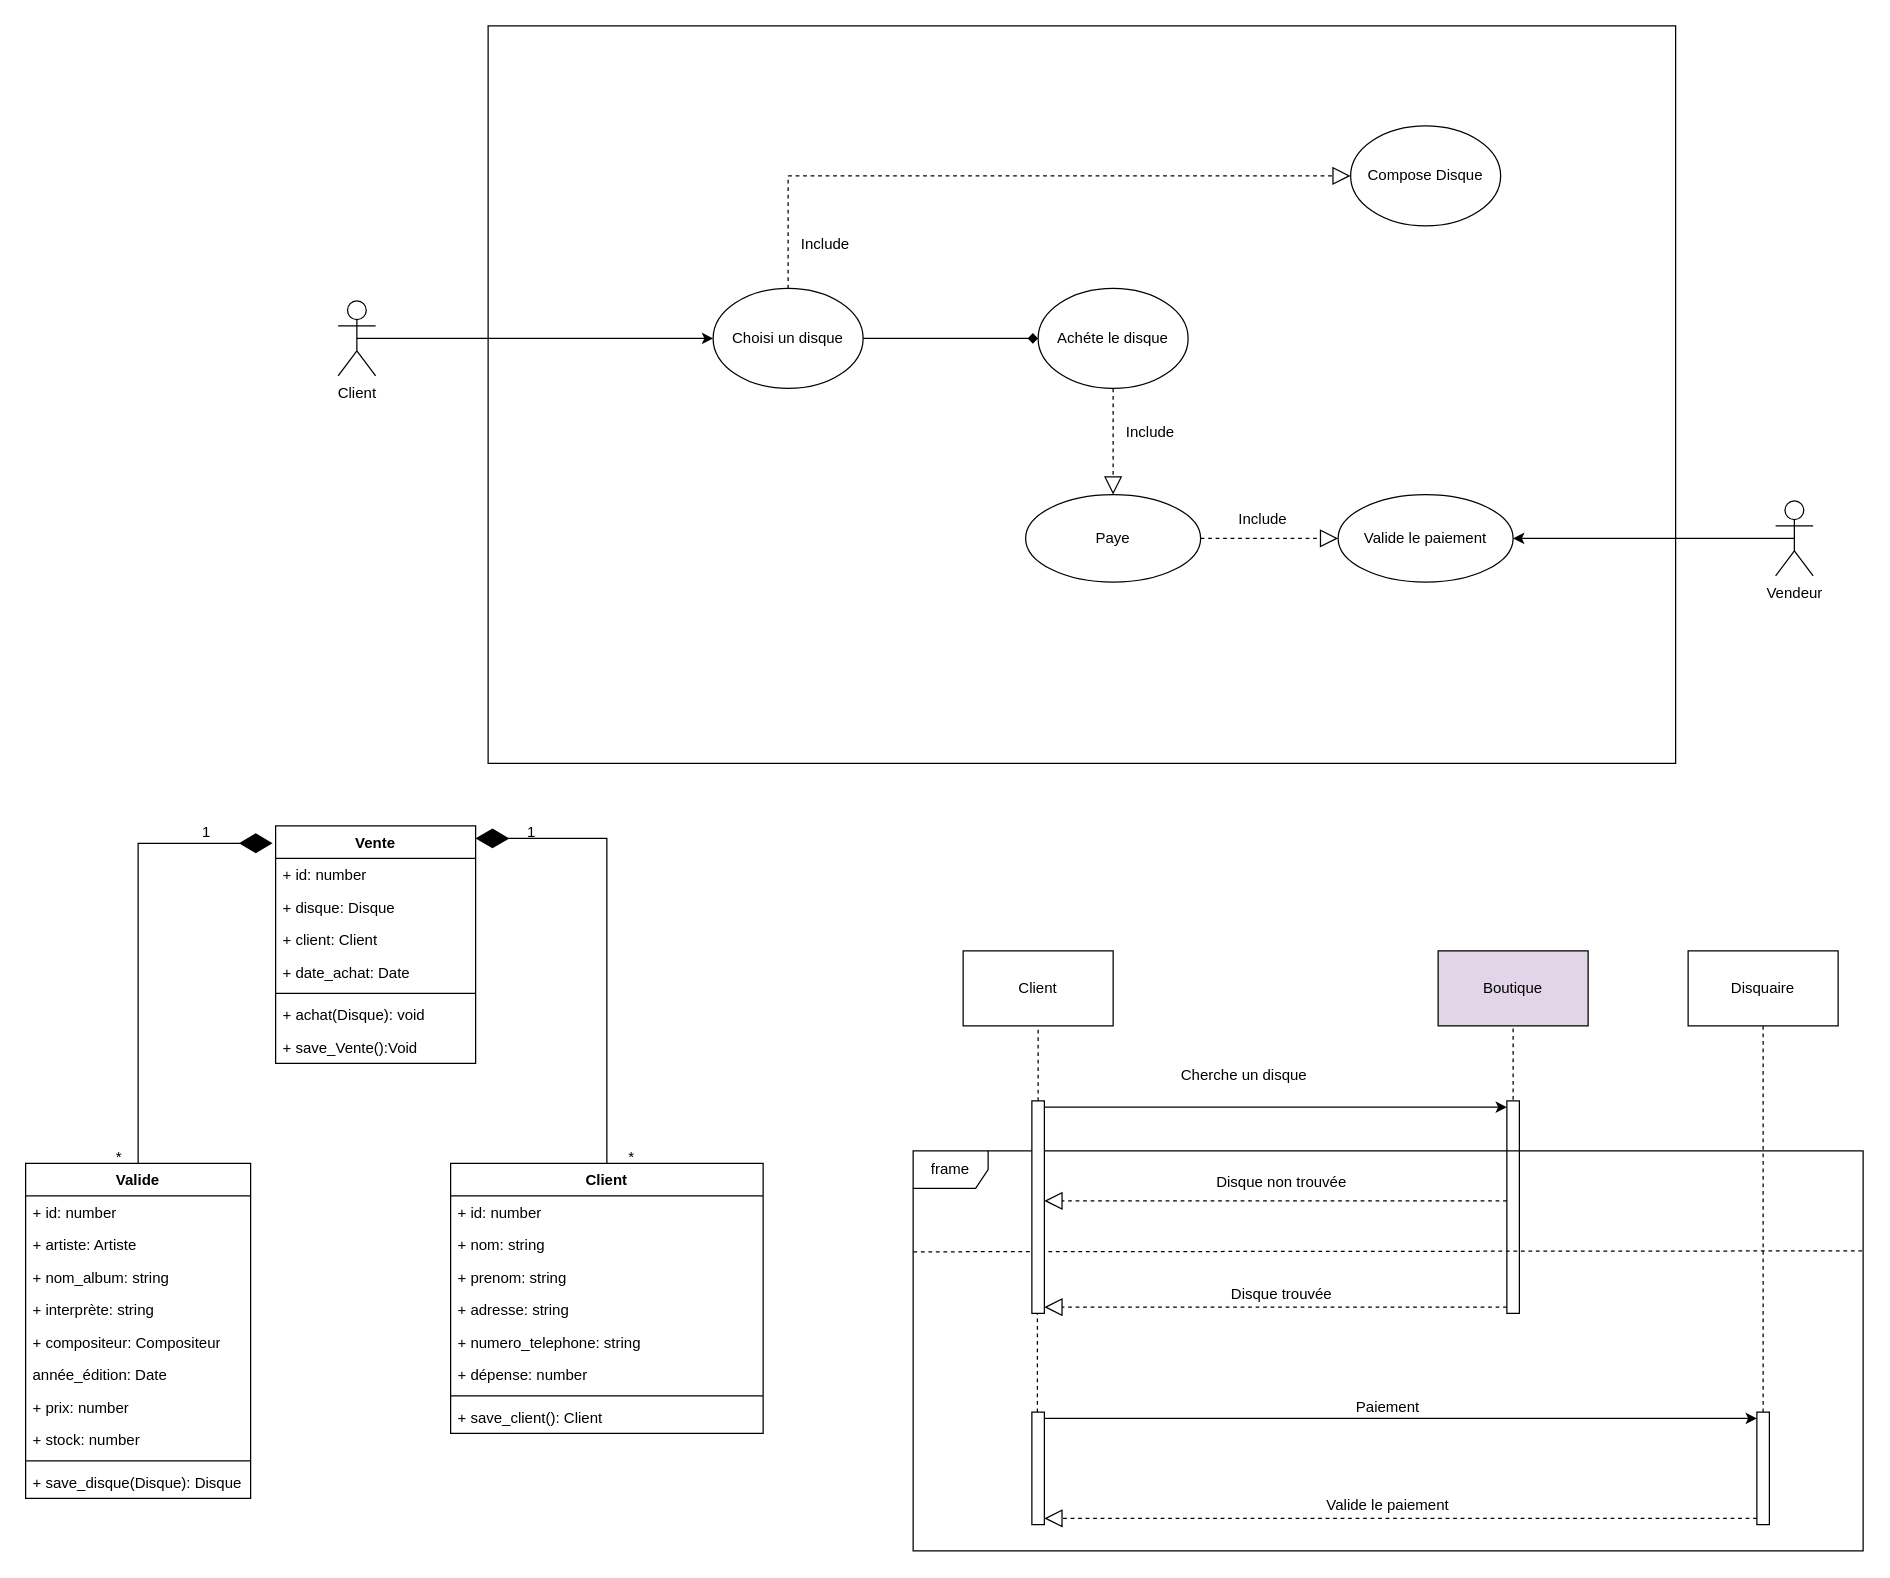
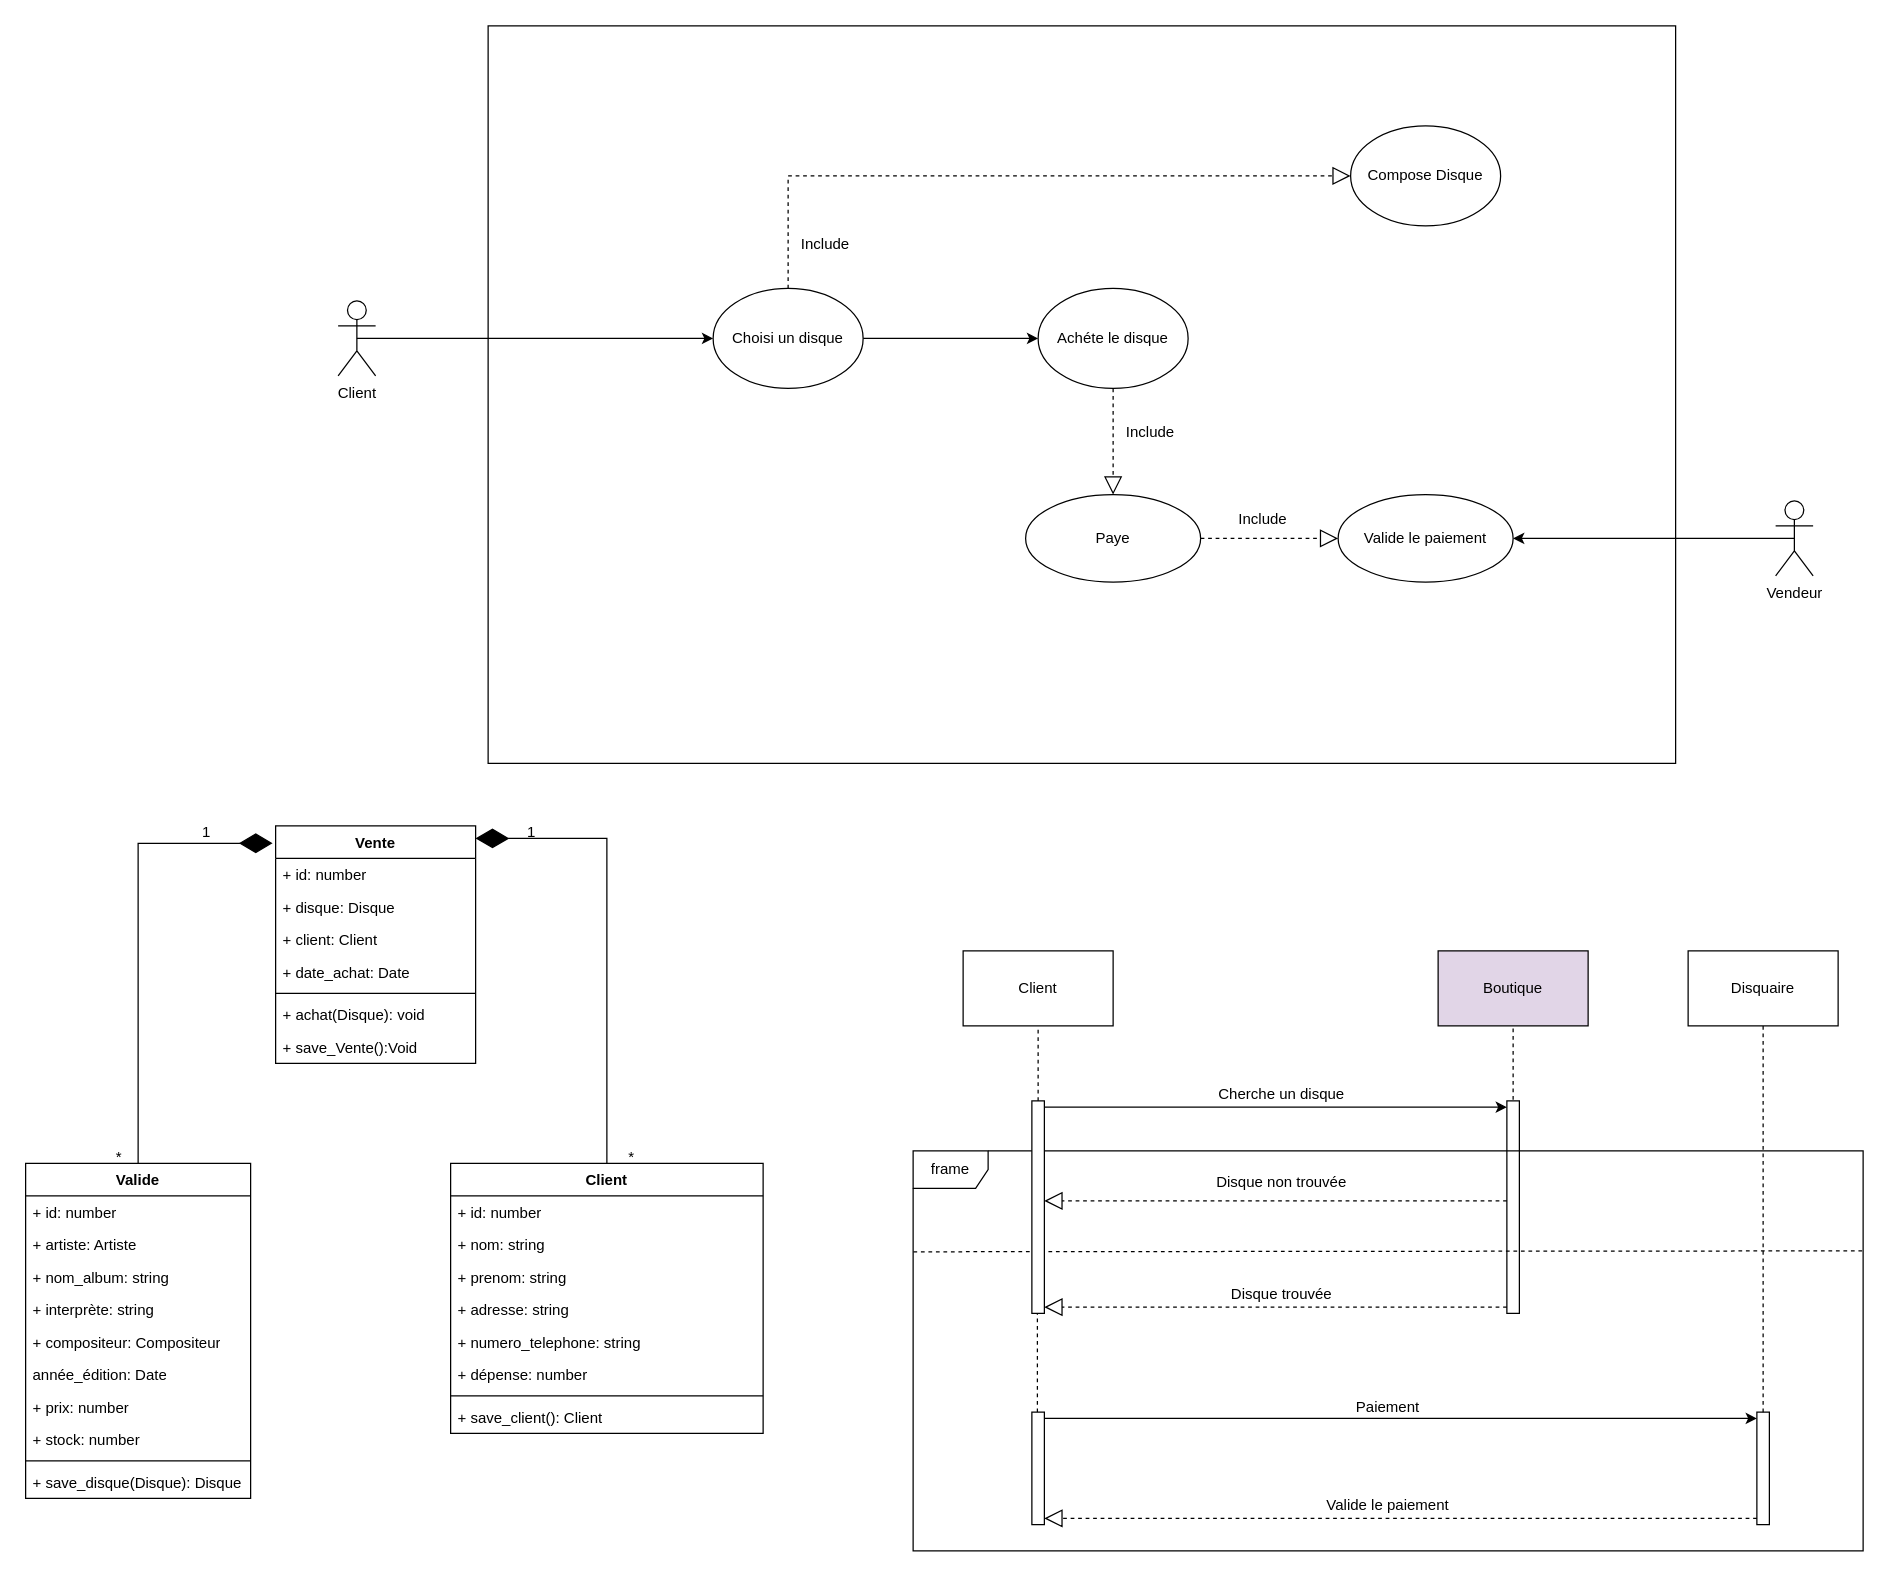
edge "Choisi un disque" -> "Achéte le disque": arrowhead diamond -> classic
node "Cherche un disque": moved (1244, 1076) -> (1282, 1094)
